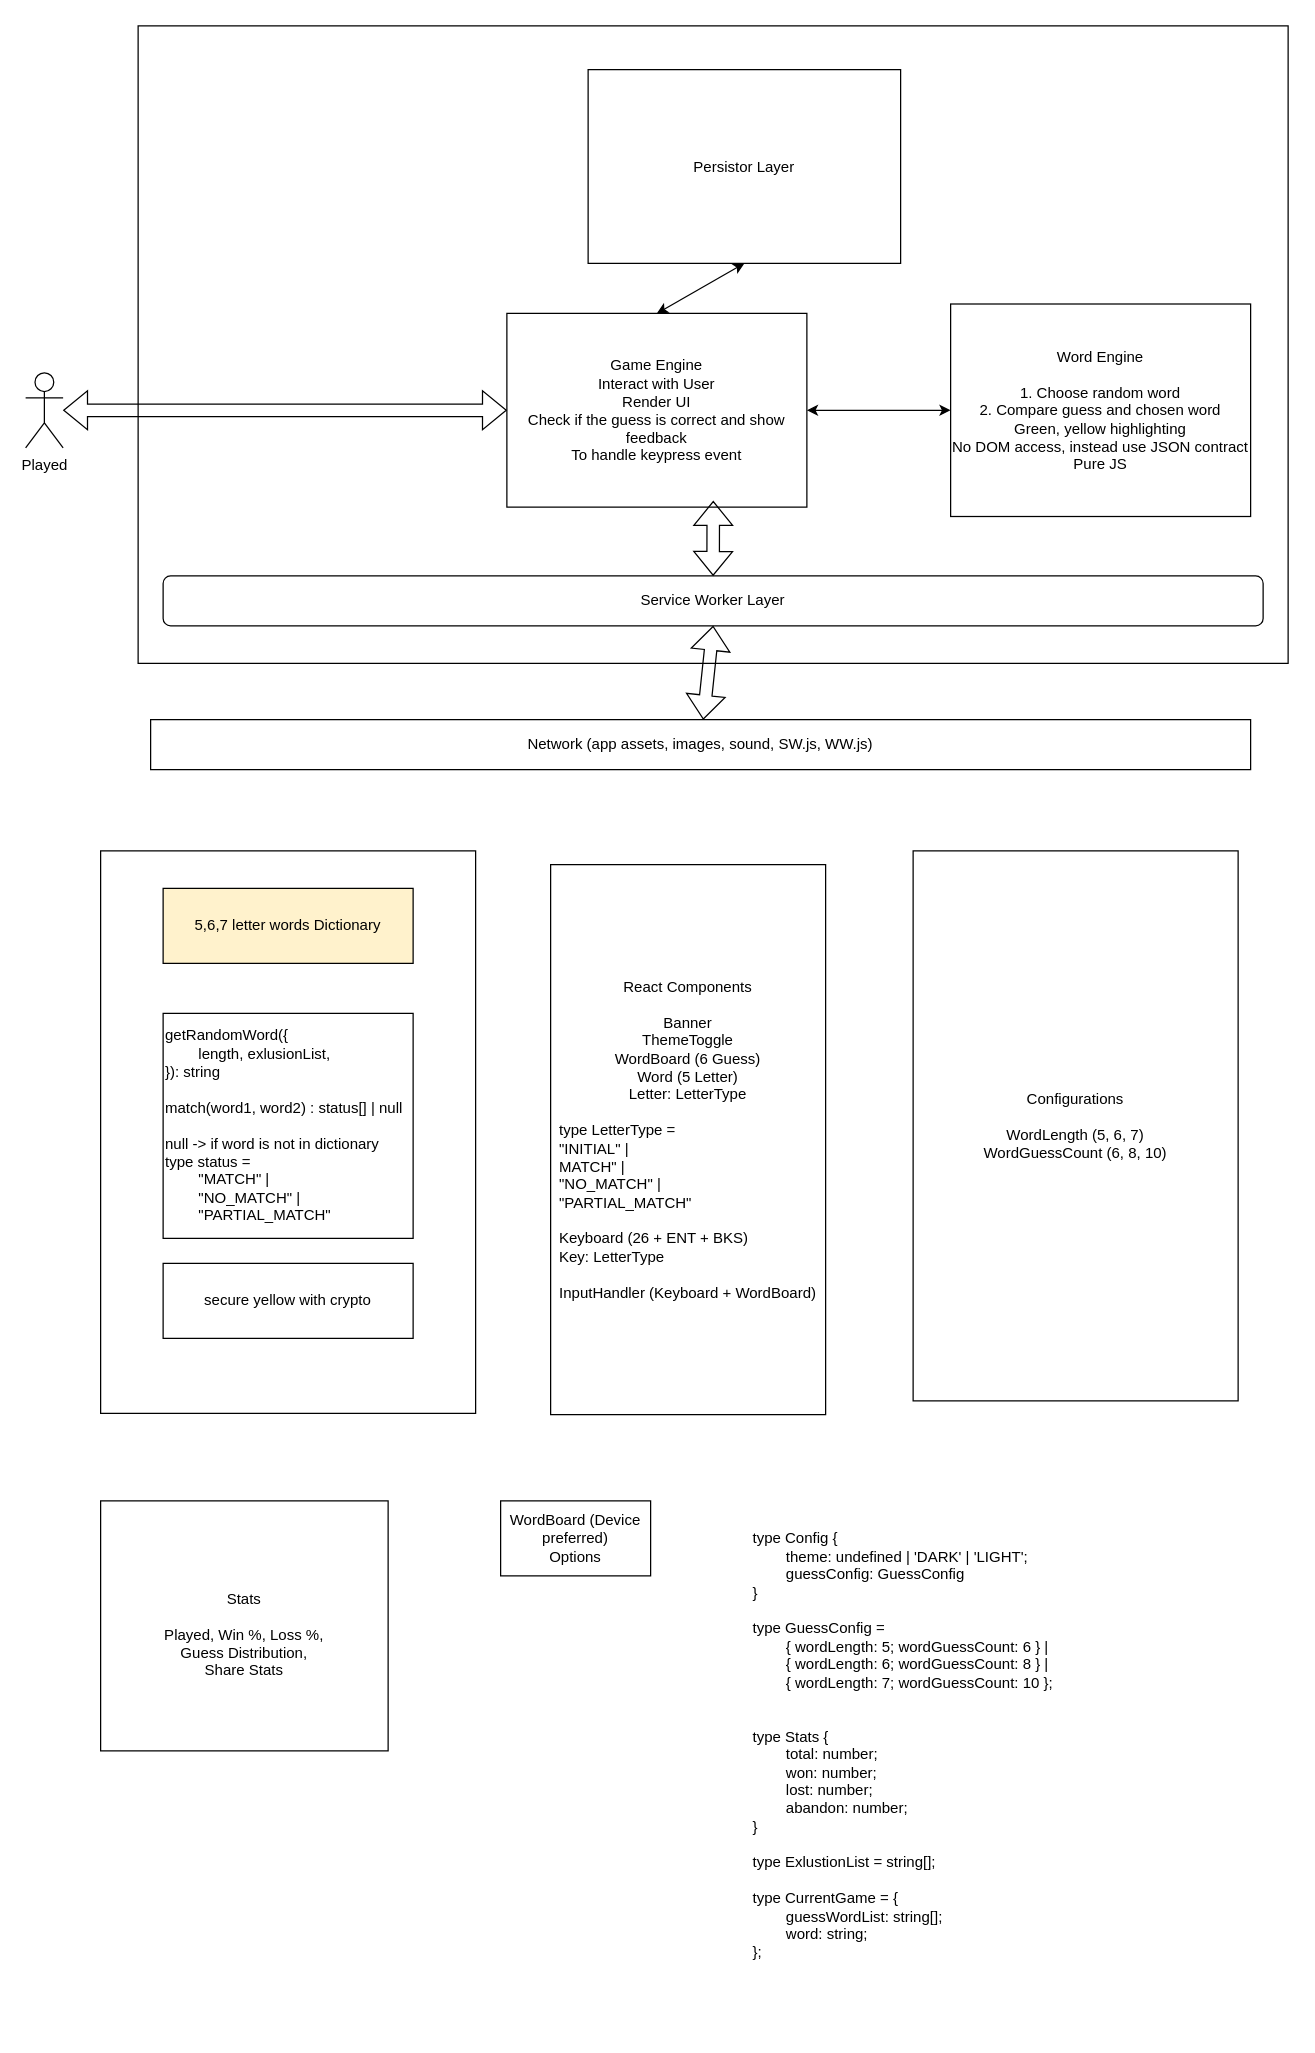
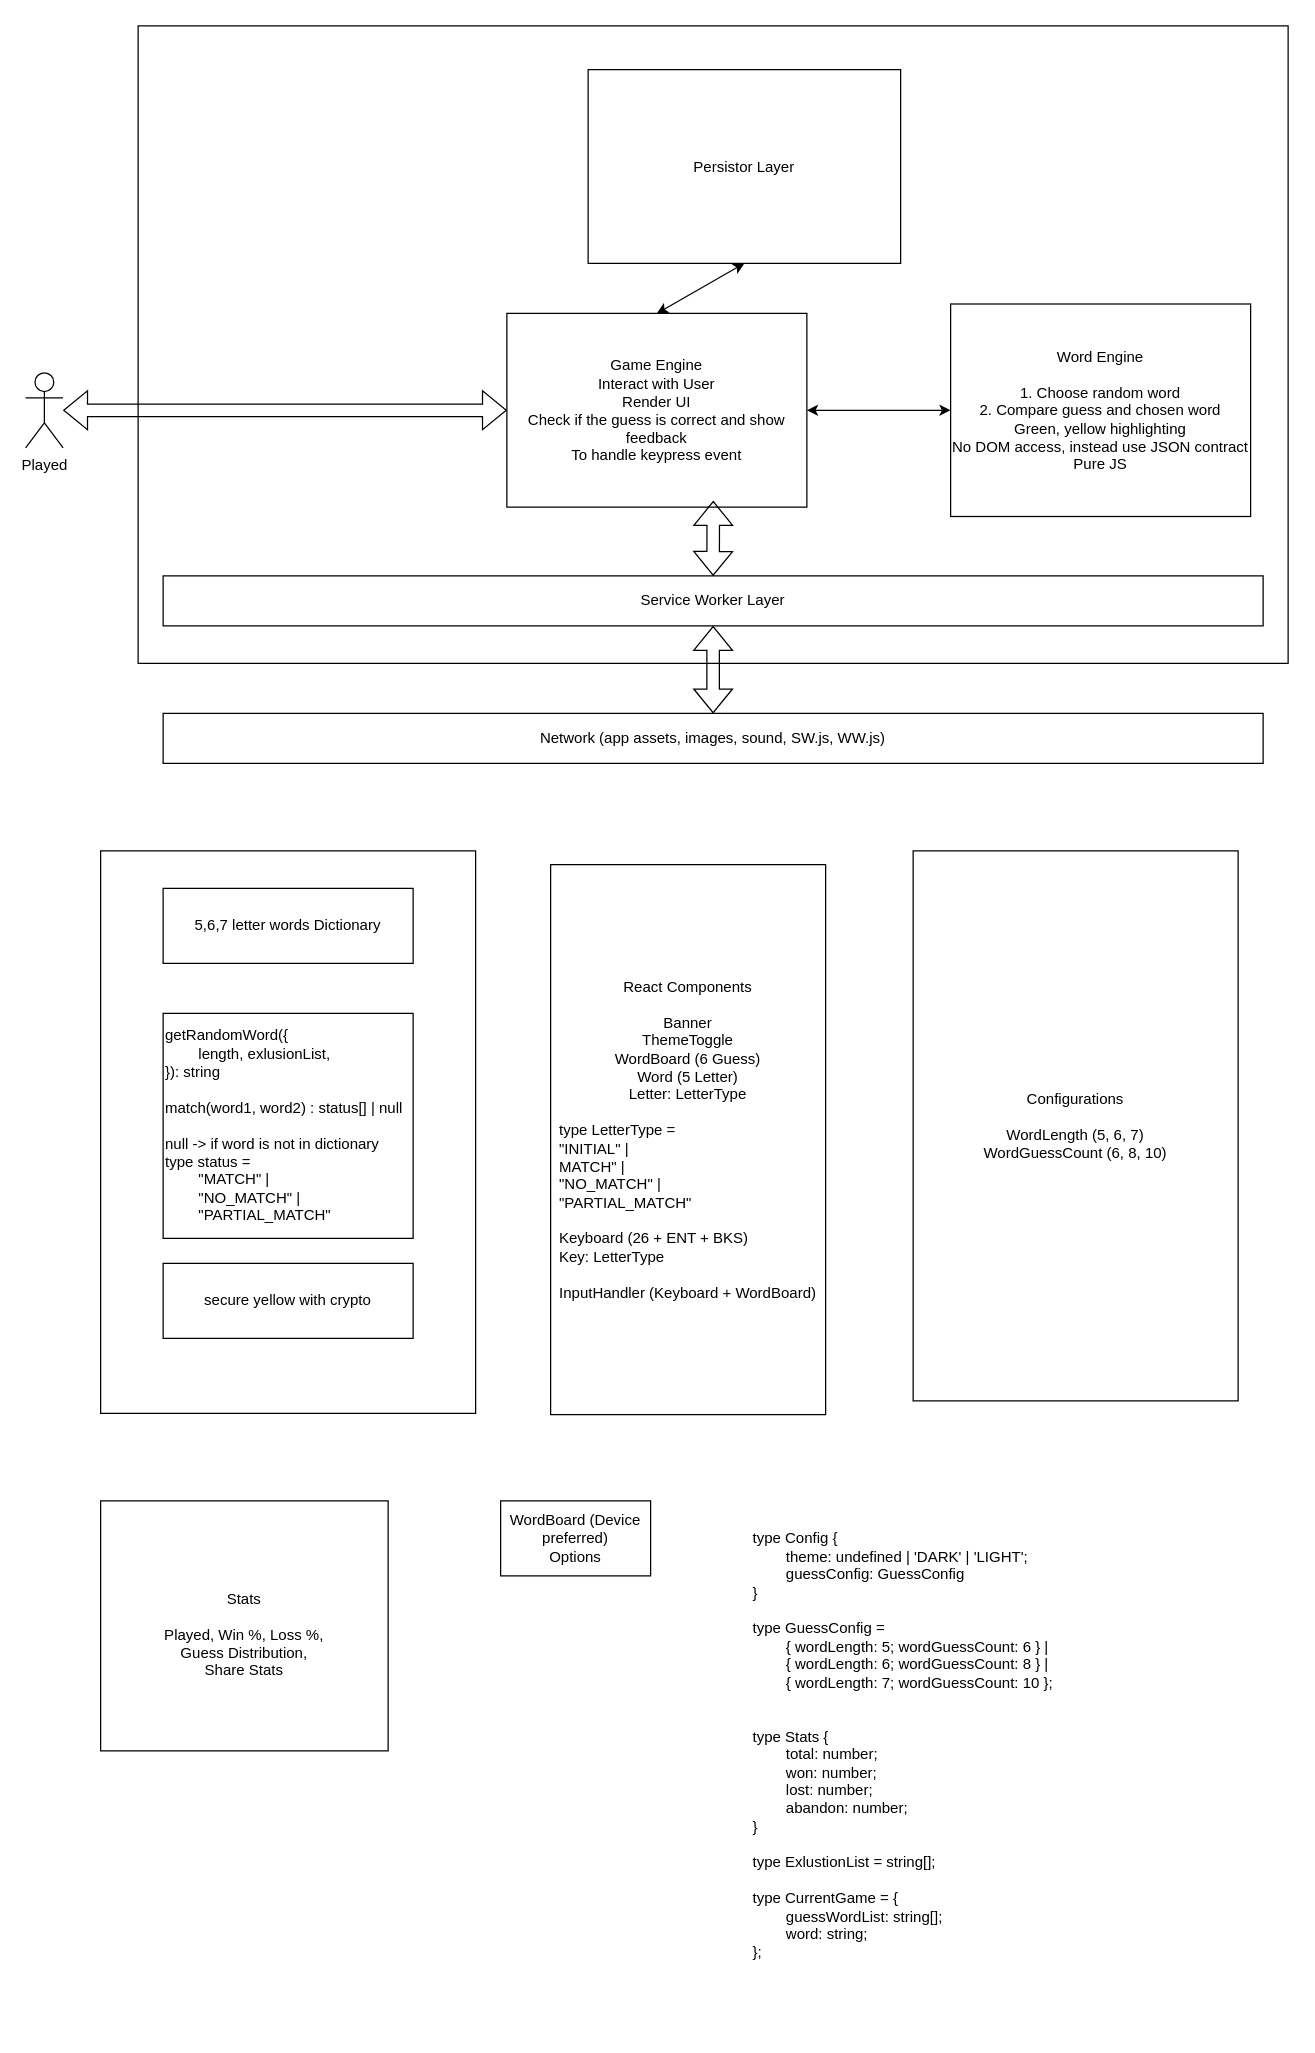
node "Service Worker Layer": shape rounded rectangle -> rectangle
node "Network (app assets, images, sound, SW.js, WW.js)": moved (701, 744) -> (713, 738)
node "5,6,7 letter words Dictionary": fillcolor #fff2cc -> #ffffff
